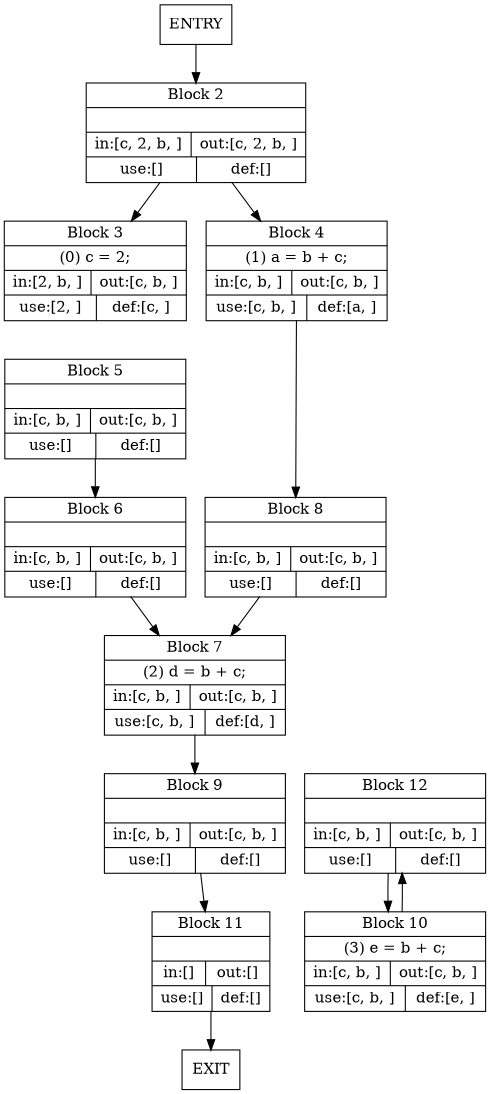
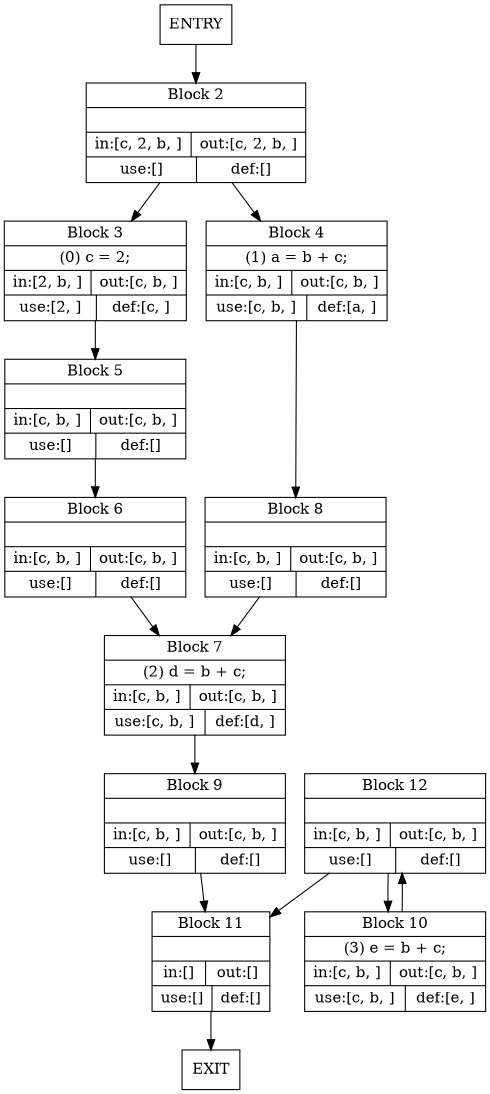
edge "Block 3" -> "Block 5": added
edge "Block 12" -> "Block 11": added
